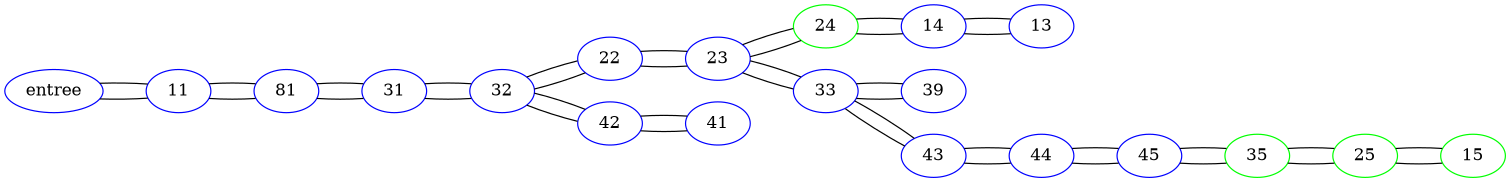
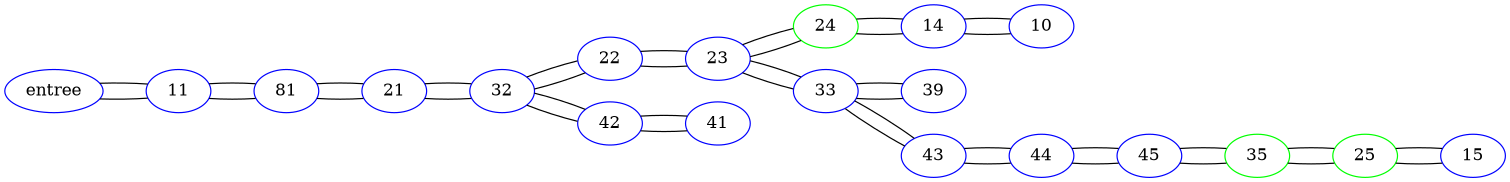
node "13": label "13" -> "10"
node "31": label "31" -> "21"
node "15": color green -> blue
